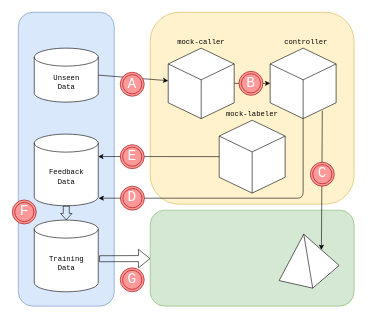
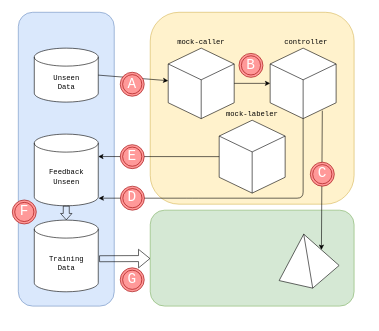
node "B": moved (251, 83) -> (251, 65)
node "Feedback Data": label "Feedback Data" -> "Feedback Unseen"
